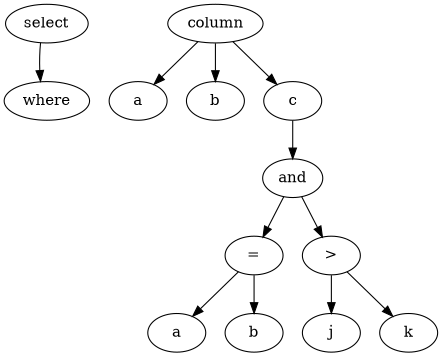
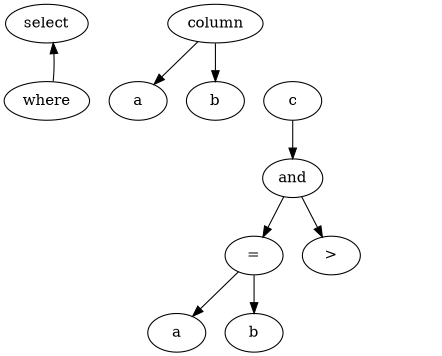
edge "select" -> "where": reversed
edge "column" -> "c": removed
node "j": removed
node "k": removed
